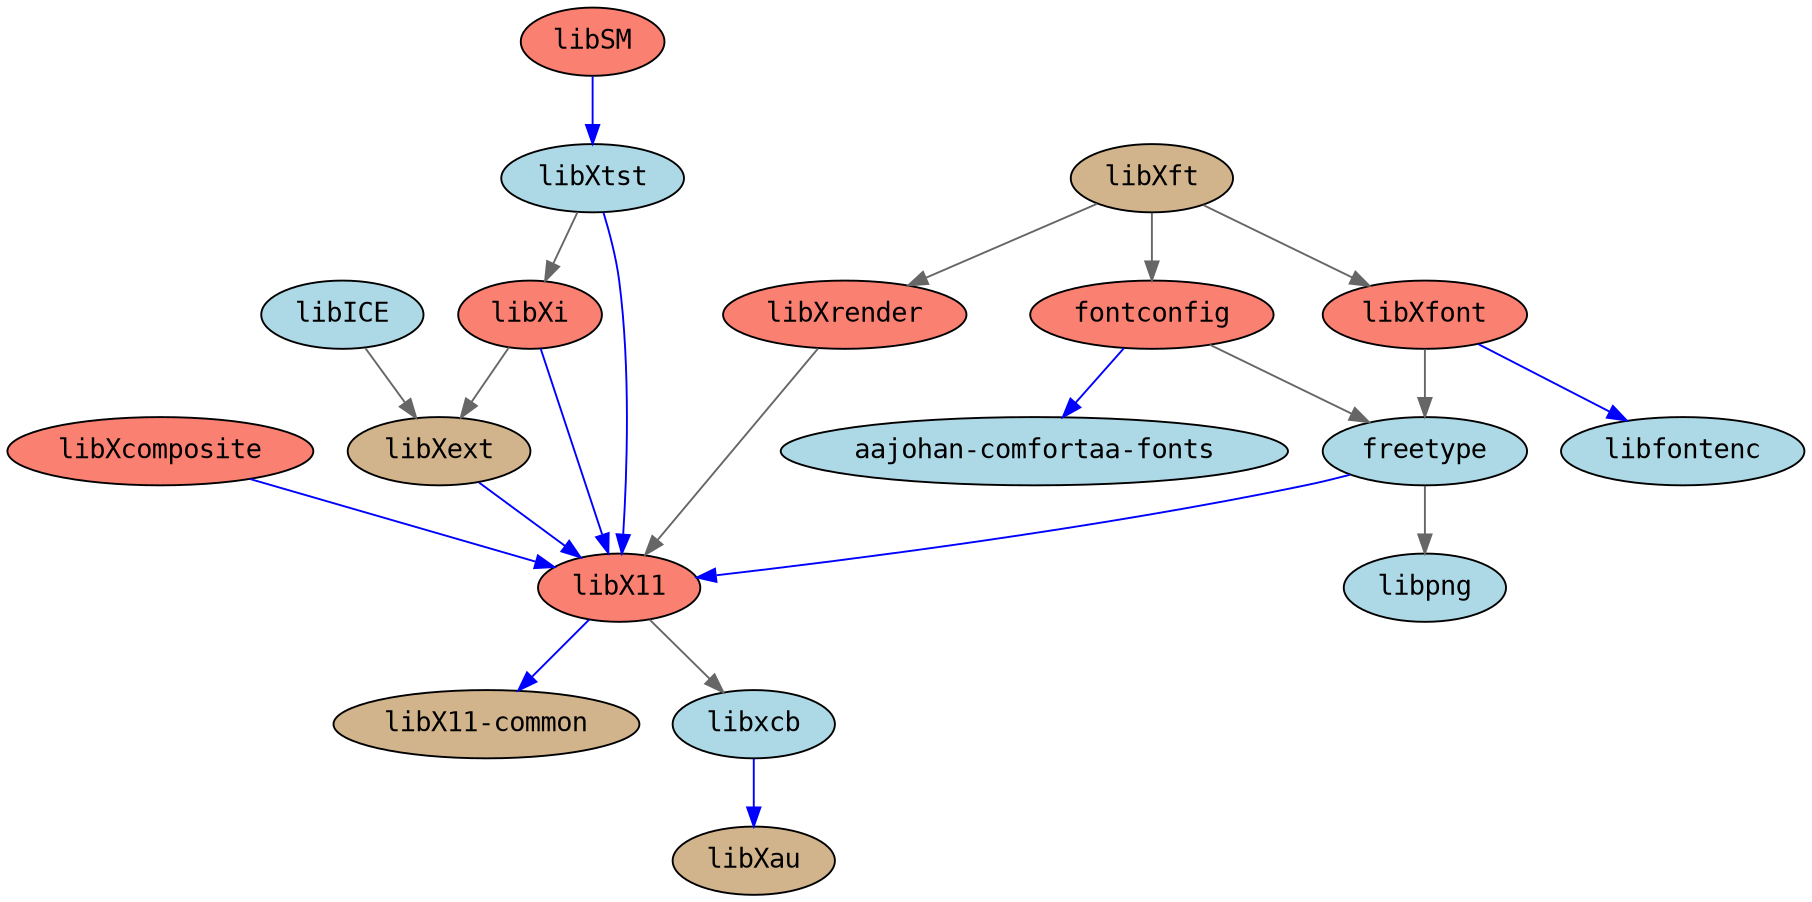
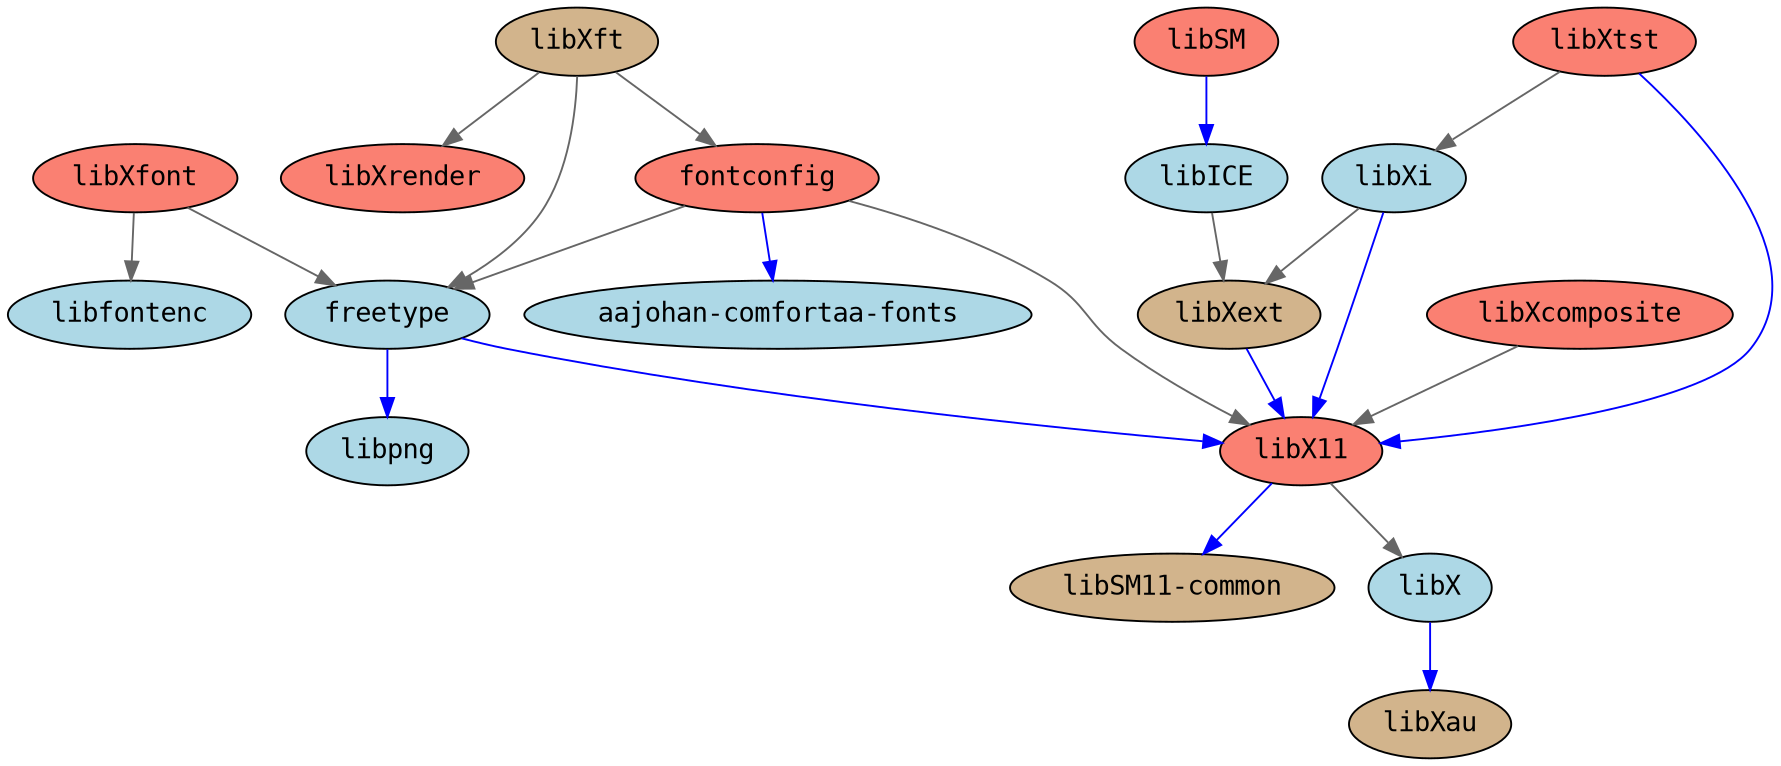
edge "libSM" -> "libXtst": now "libSM" -> "libICE"
node "libXtst": fillcolor lightblue -> salmon
edge "libXft" -> "libXfont": now "libXft" -> "freetype"
node "libXi": fillcolor salmon -> lightblue
edge "libXfont" -> "libfontenc": color blue -> gray40
edge "libXrender" -> "libX11": now "fontconfig" -> "libX11"
edge "freetype" -> "libpng": color gray40 -> blue
edge "libXcomposite" -> "libX11": color blue -> gray40
node "libX11-common": label "libX11-common" -> "libSM11-common"
node "libxcb": label "libxcb" -> "libX"
